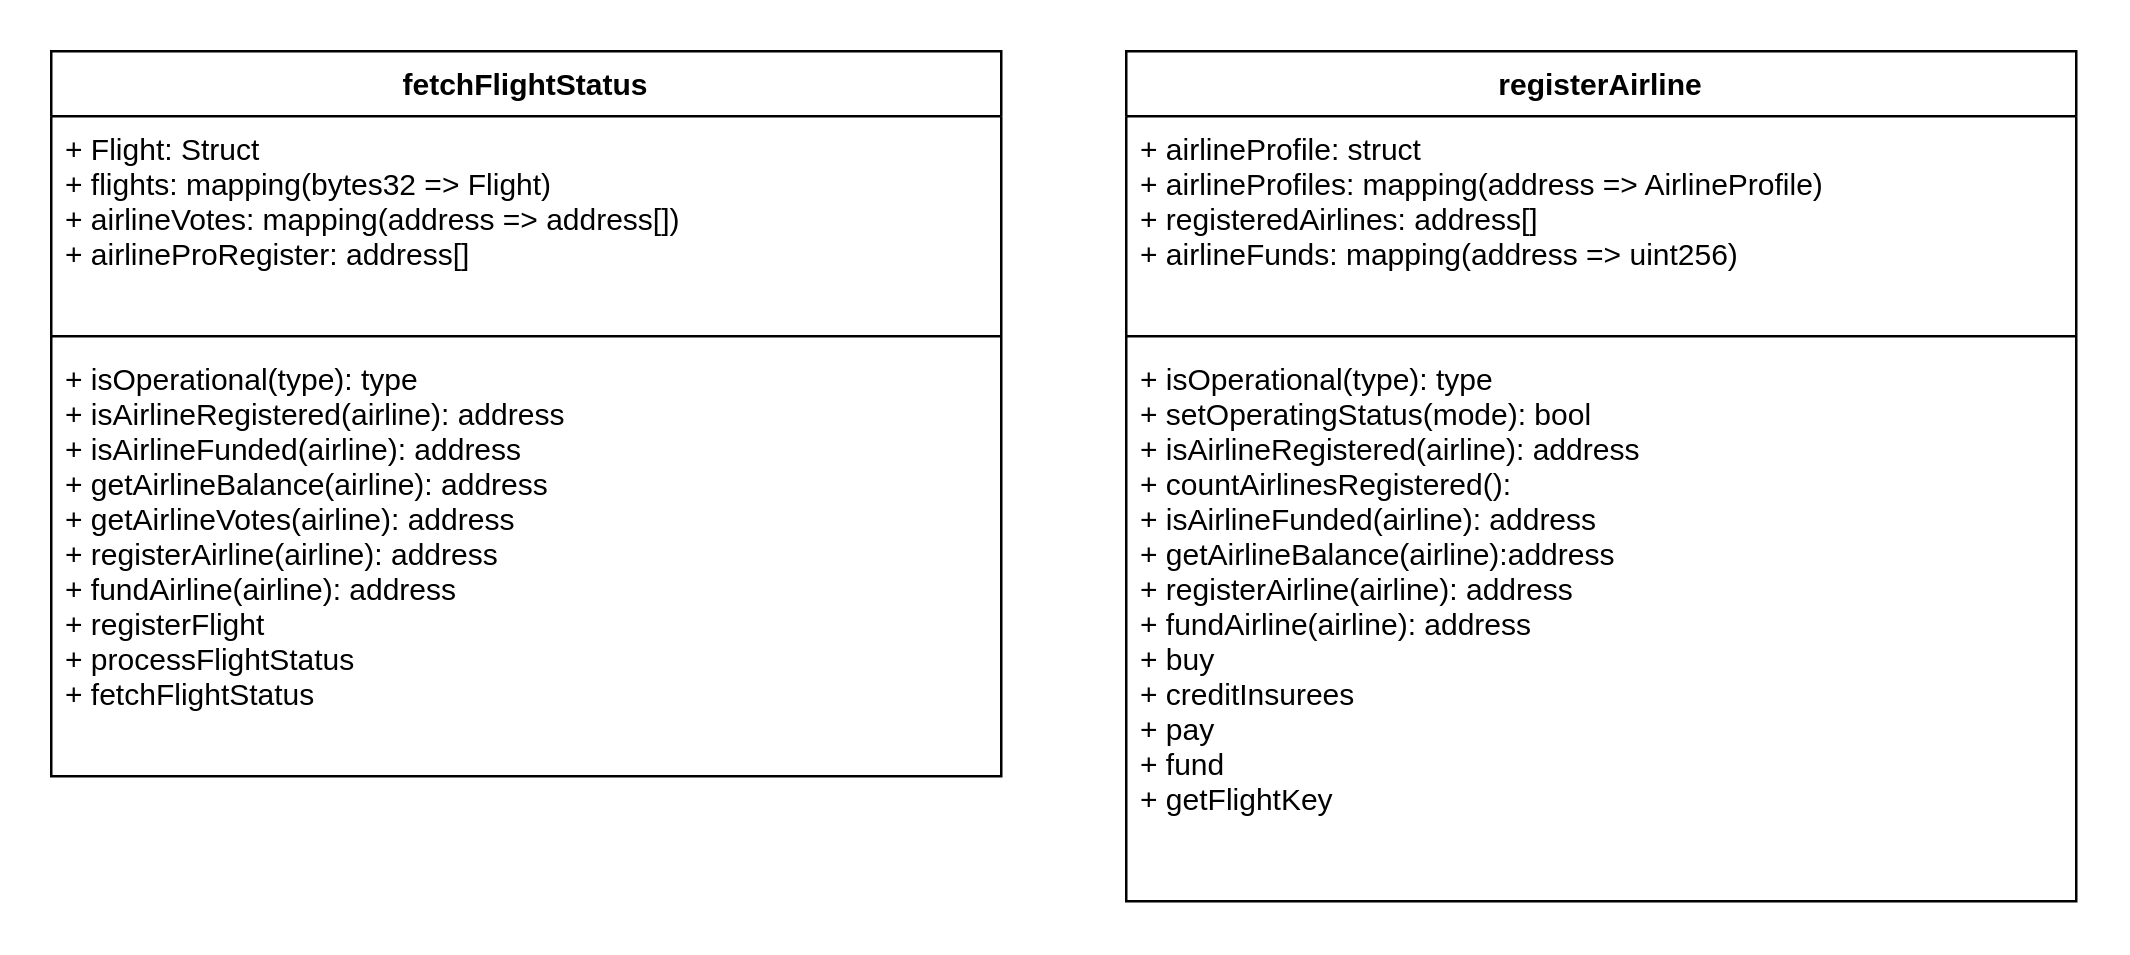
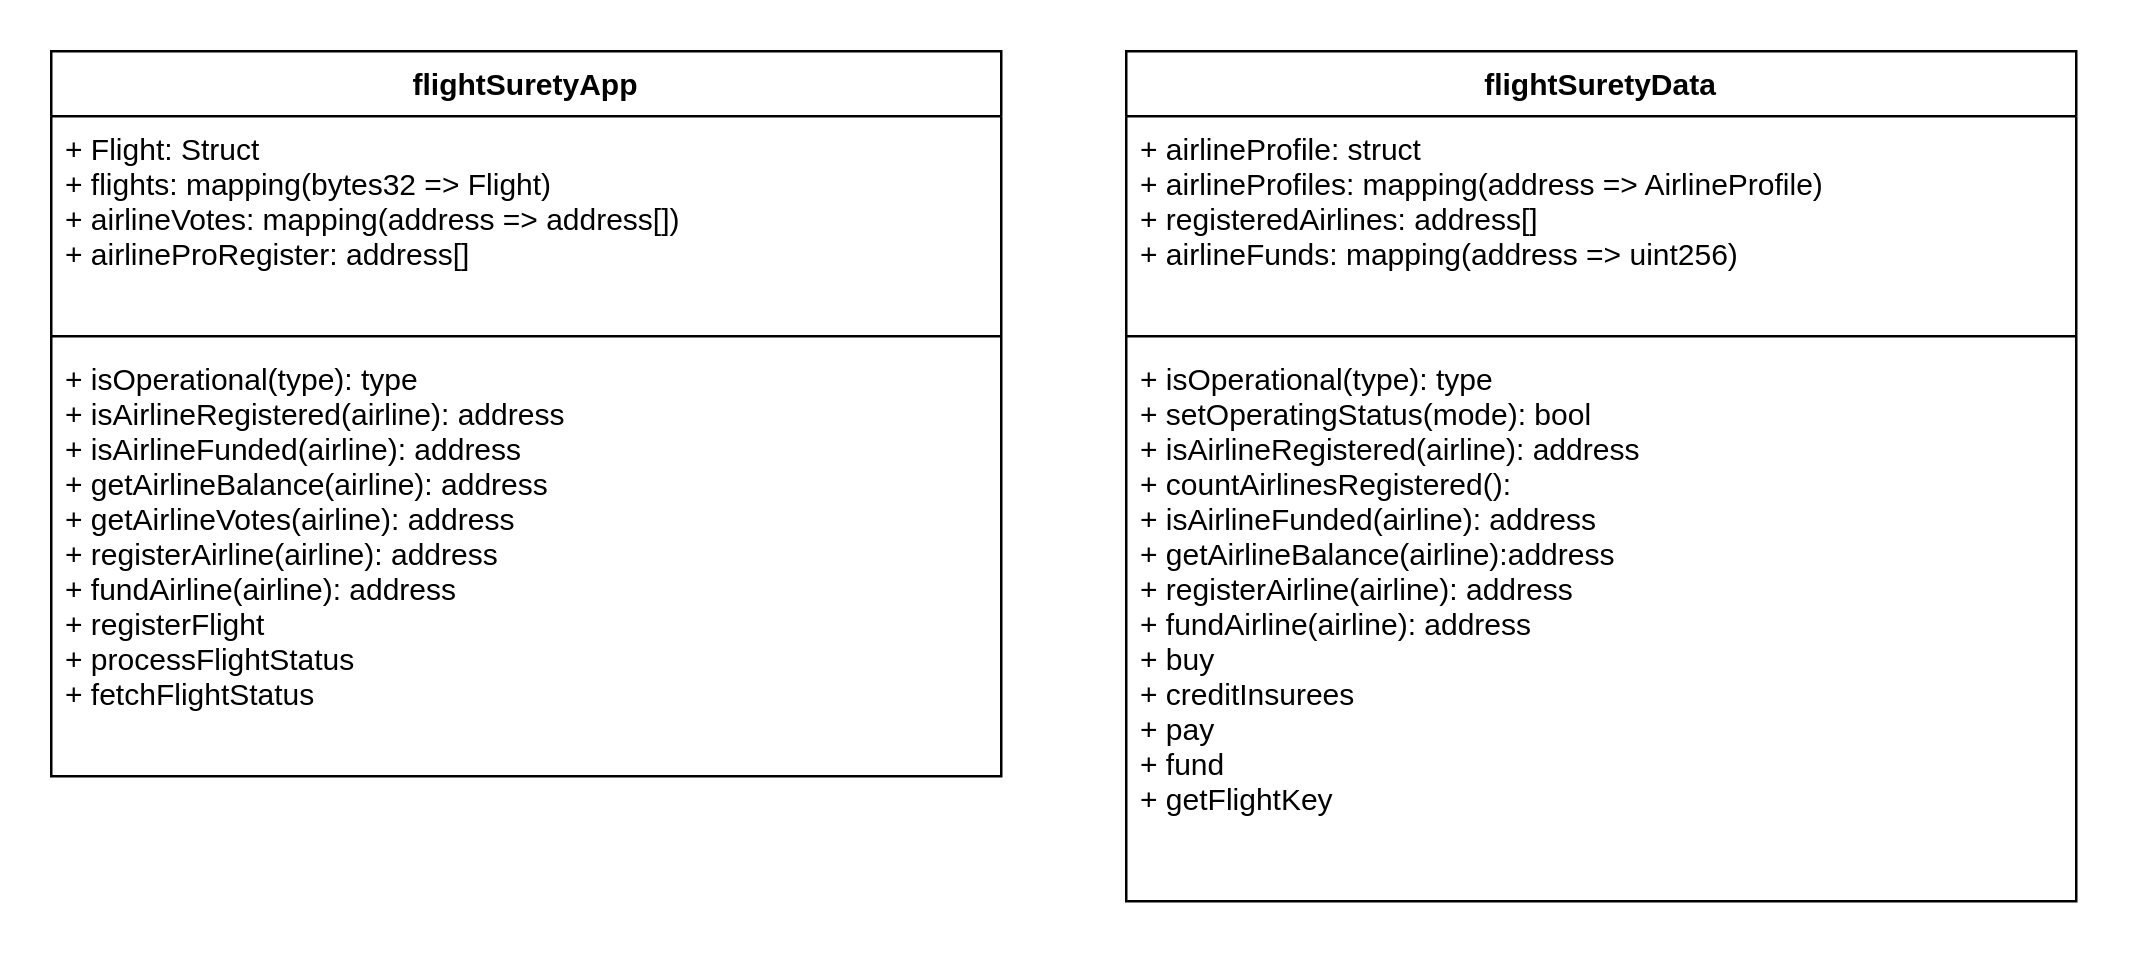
node "fetchFlightStatus": label "fetchFlightStatus" -> "flightSuretyApp"
node "registerAirline": label "registerAirline" -> "flightSuretyData"
